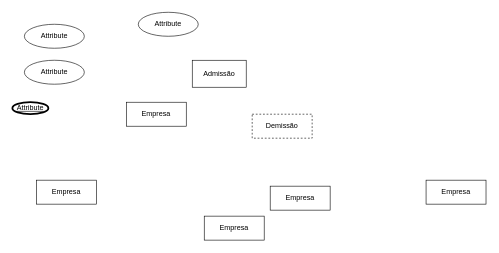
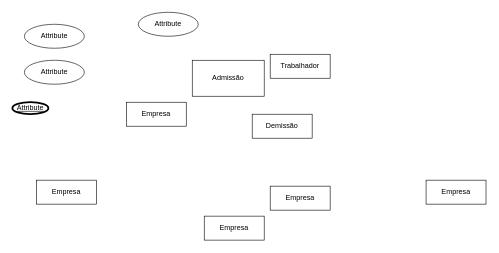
node "Trabalhador": added
node "Admissão": size 54x27 -> 72x36
node "Demissão": style dashed -> solid
